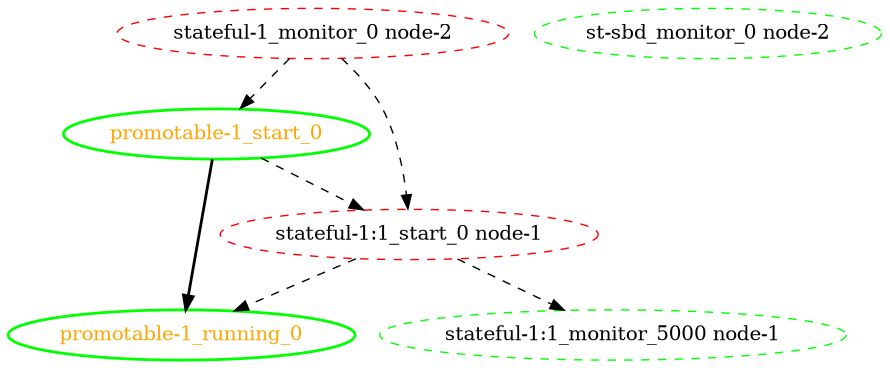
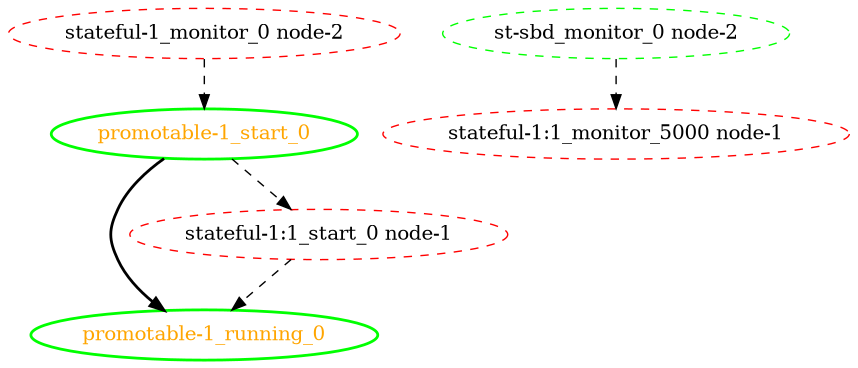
edge "stateful-1_monitor_0 node-2" -> "stateful-1:1_start_0 node-1": removed
edge "stateful-1:1_start_0 node-1" -> "stateful-1:1_monitor_5000 node-1": now "st-sbd_monitor_0 node-2" -> "stateful-1:1_monitor_5000 node-1"
node "stateful-1:1_monitor_5000 node-1": color green -> red
